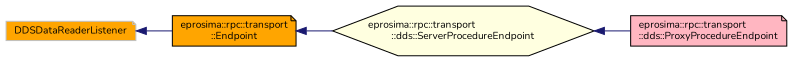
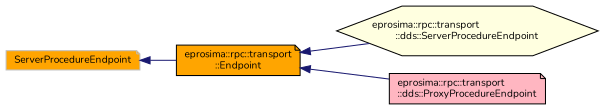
node "DDSDataReaderListener": label "DDSDataReaderListener" -> "ServerProcedureEndpoint"
edge "eprosima::rpc::transport ::dds::ProxyProcedureEndpoint" -> "eprosima::rpc::transport ::dds::ServerProcedureEndpoint": now "eprosima::rpc::transport ::dds::ProxyProcedureEndpoint" -> "eprosima::rpc::transport ::Endpoint"
